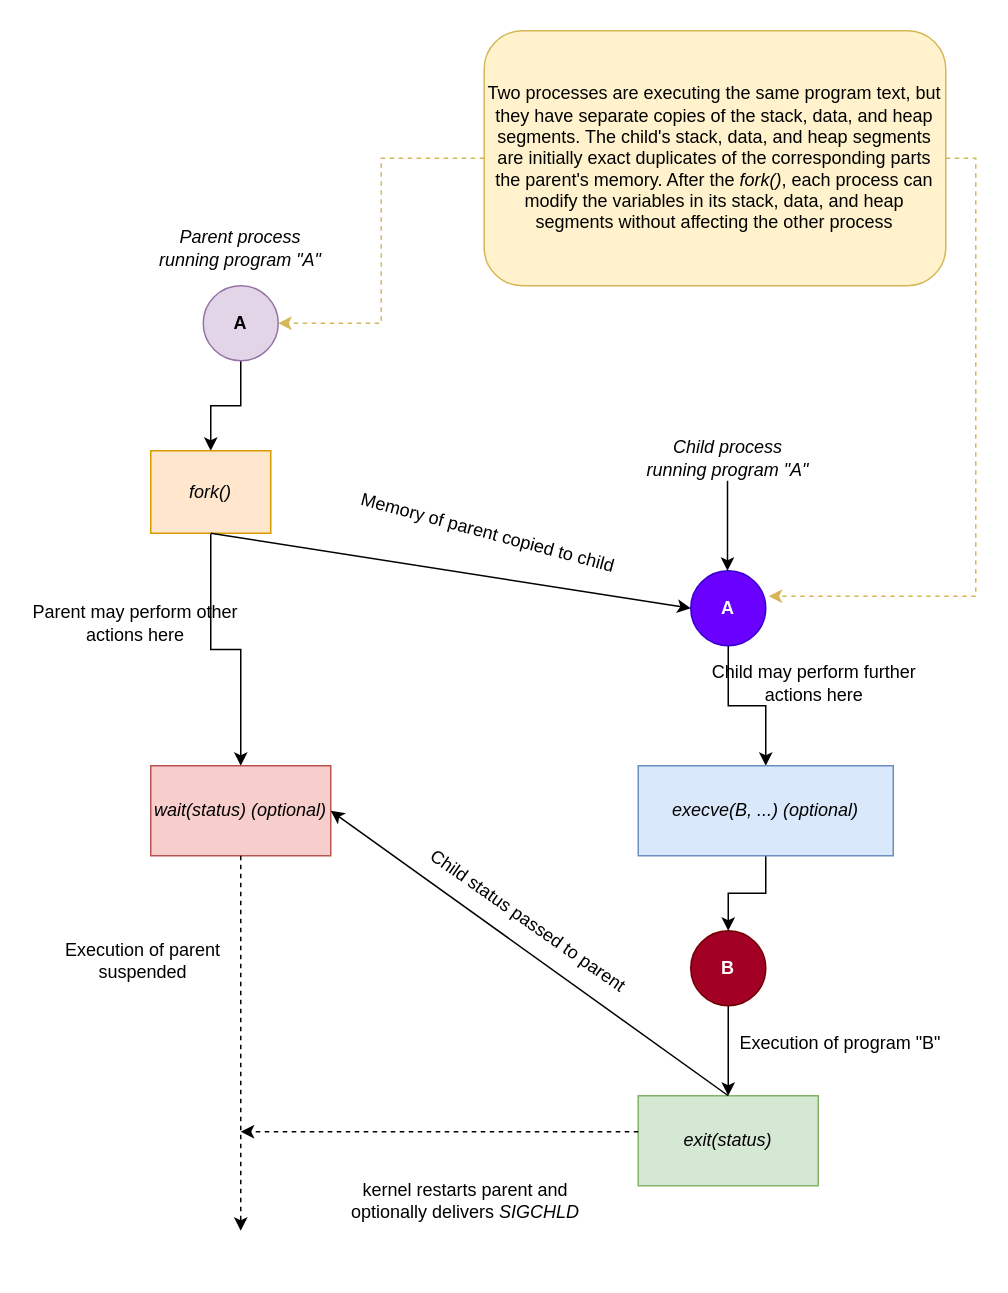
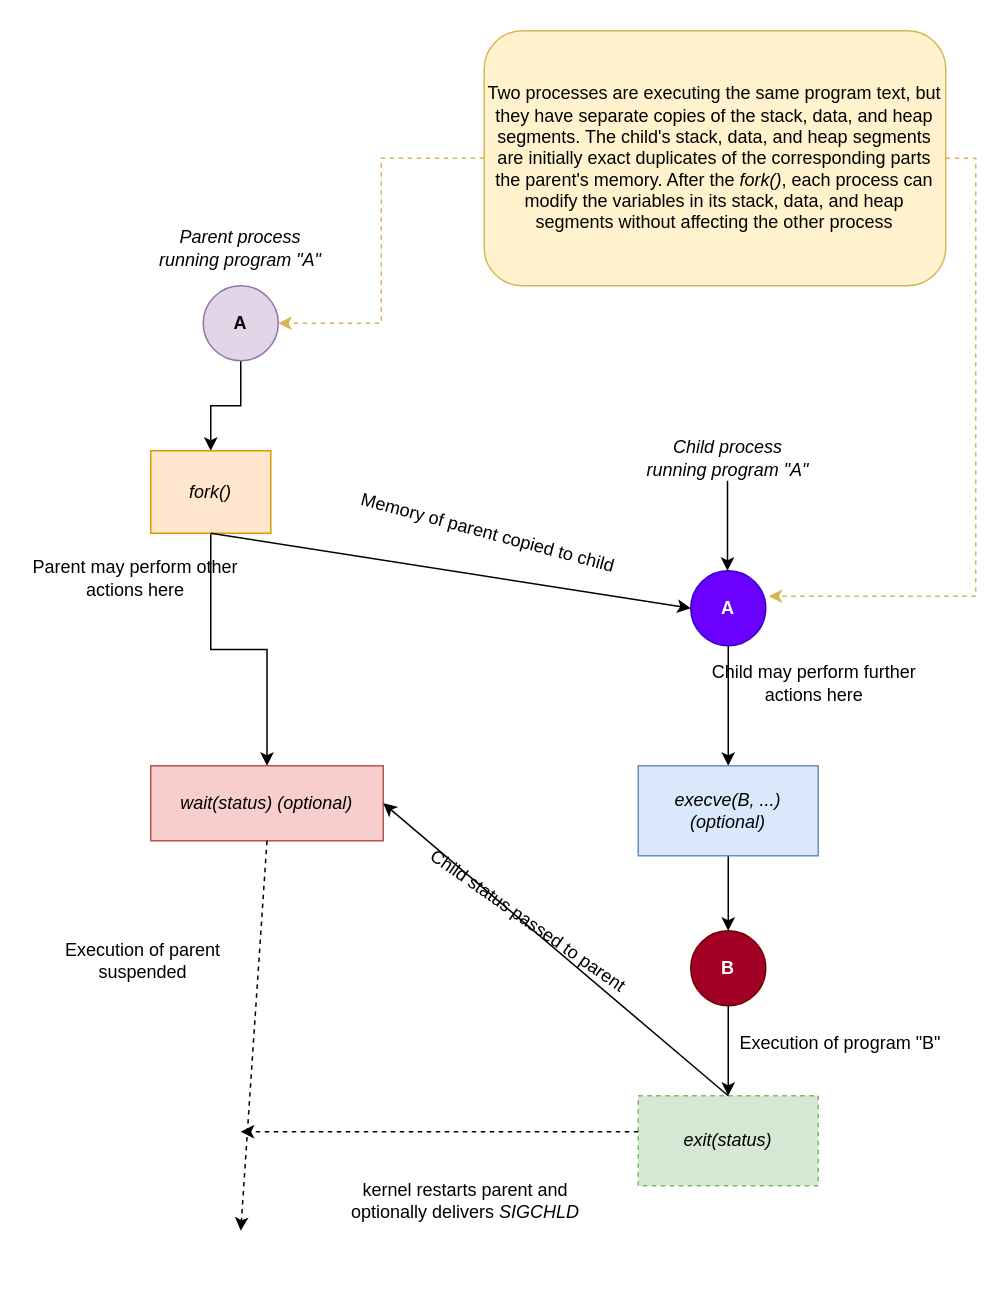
node "Parent may perform other actions here": moved (136, 623) -> (136, 578)
node "wait(status) (optional)": size 180x90 -> 233x75
node "execve(B, ...) (optional)": size 255x90 -> 180x90
node "exit(status)": style solid -> dashed
